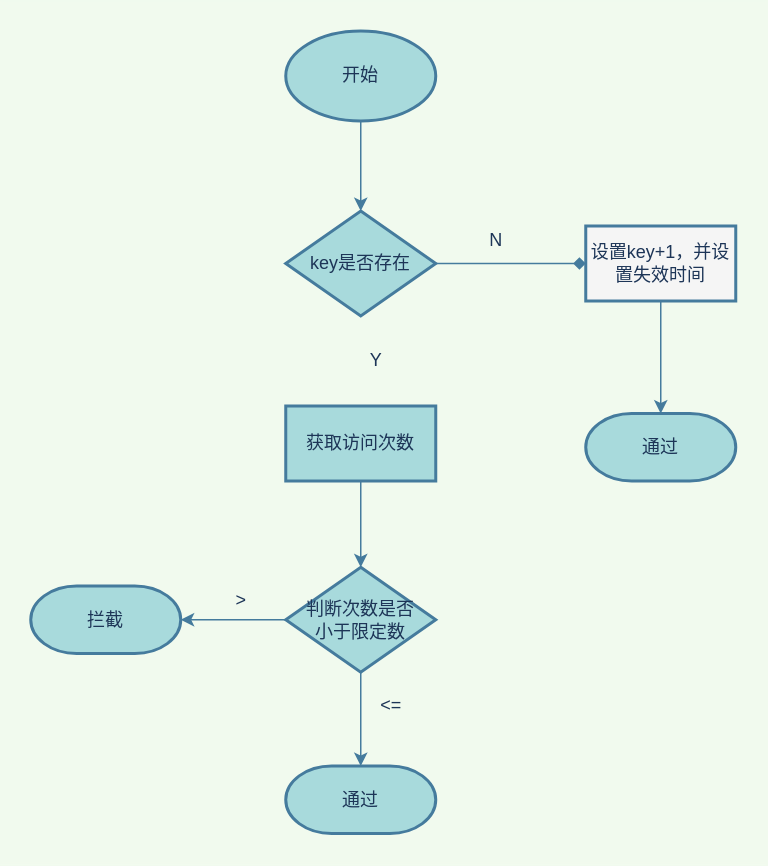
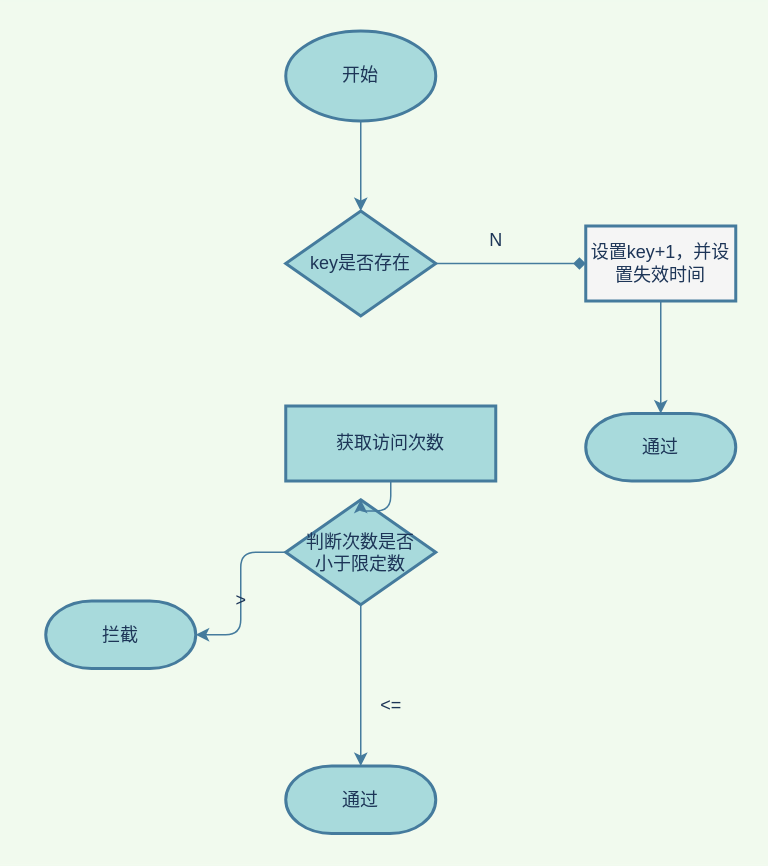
node "Y": removed
node "获取访问次数": size 150x75 -> 210x75
node "拦截": moved (106, 620) -> (121, 635)
node "判断次数是否 小于限定数": moved (361, 620) -> (361, 552)
